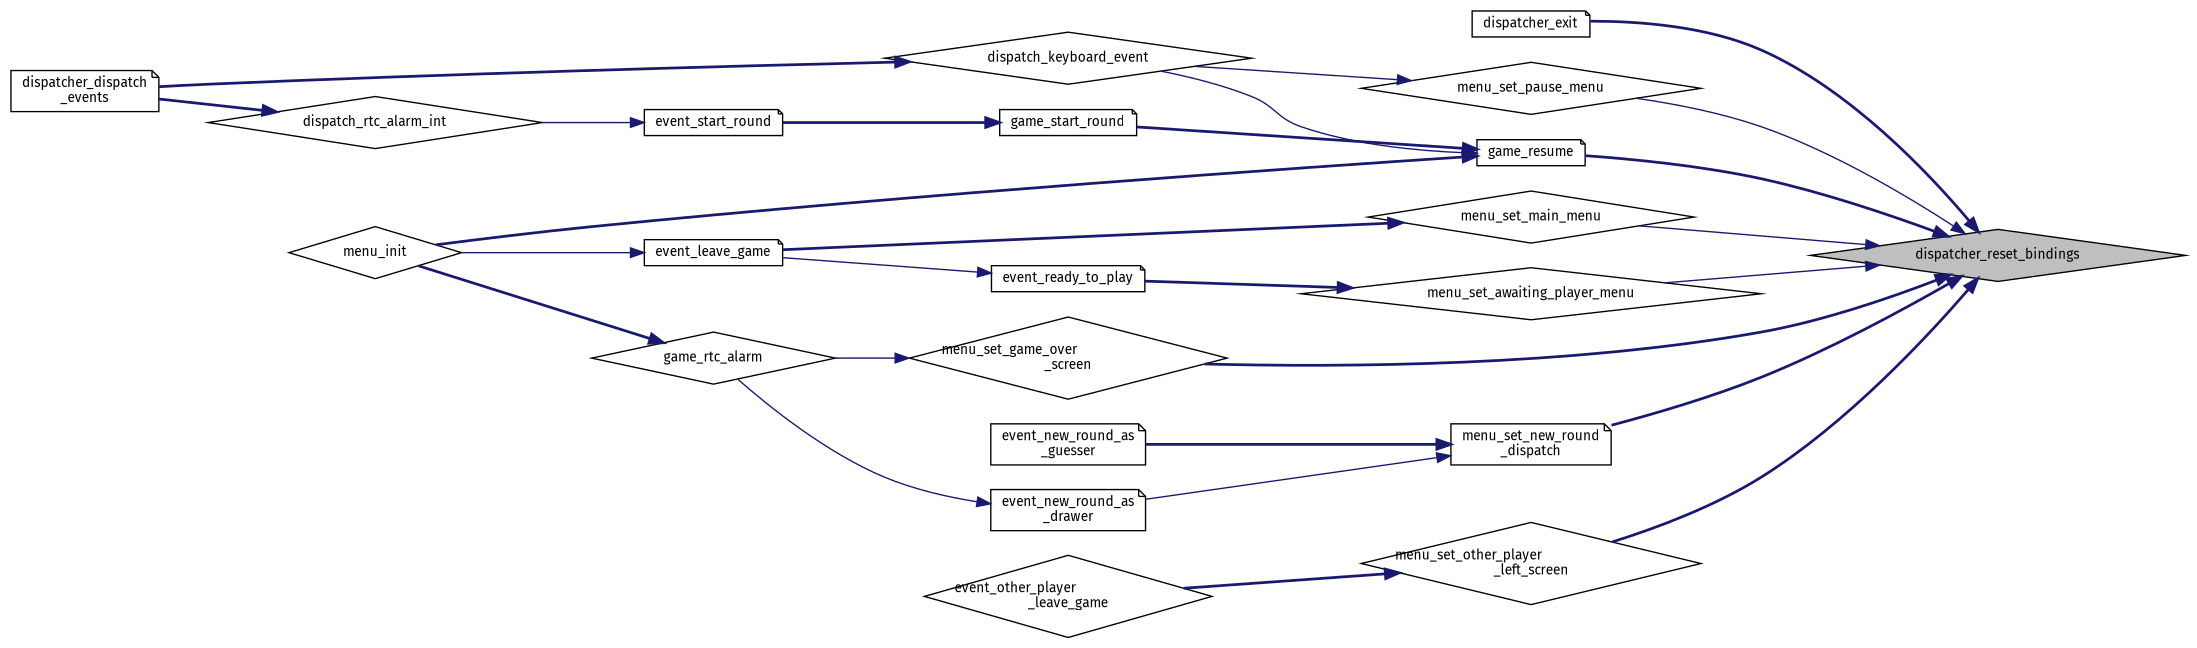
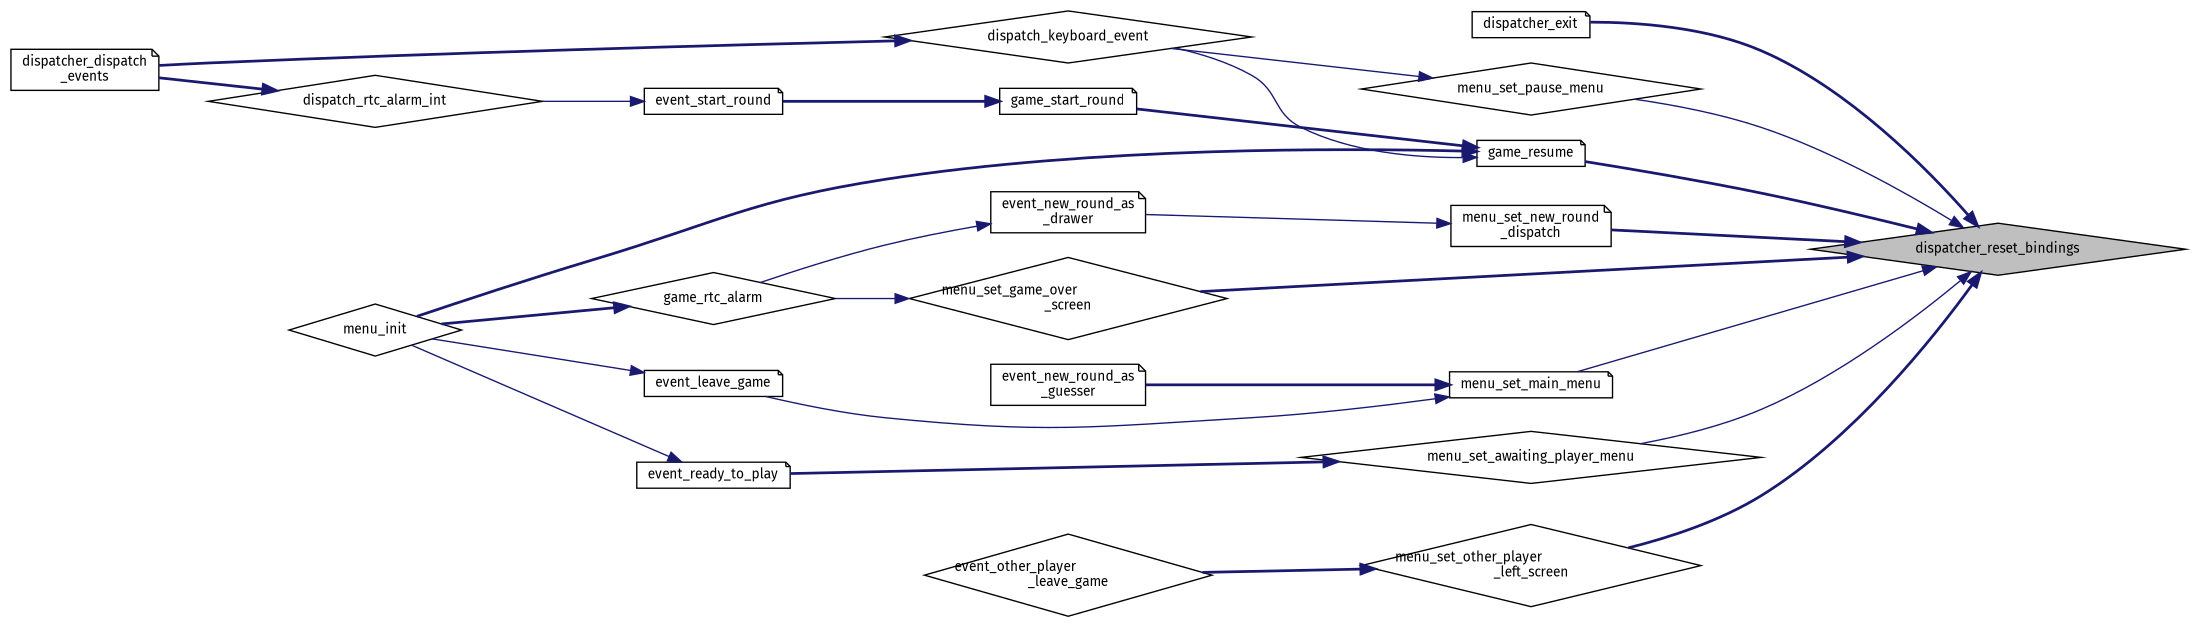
node "menu_set_main_menu": shape diamond -> note
edge "event_leave_game" -> "menu_set_main_menu": style bold -> solid
edge "event_leave_game" -> "event_ready_to_play": now "menu_init" -> "event_ready_to_play"
edge "event_new_round_as _guesser" -> "menu_set_new_round _dispatch": now "event_new_round_as _guesser" -> "menu_set_main_menu"
